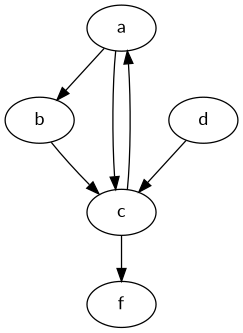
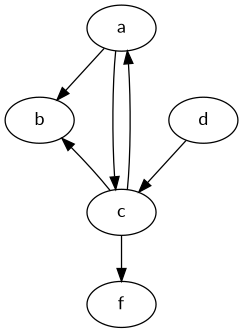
edge "b" -> "c": reversed
